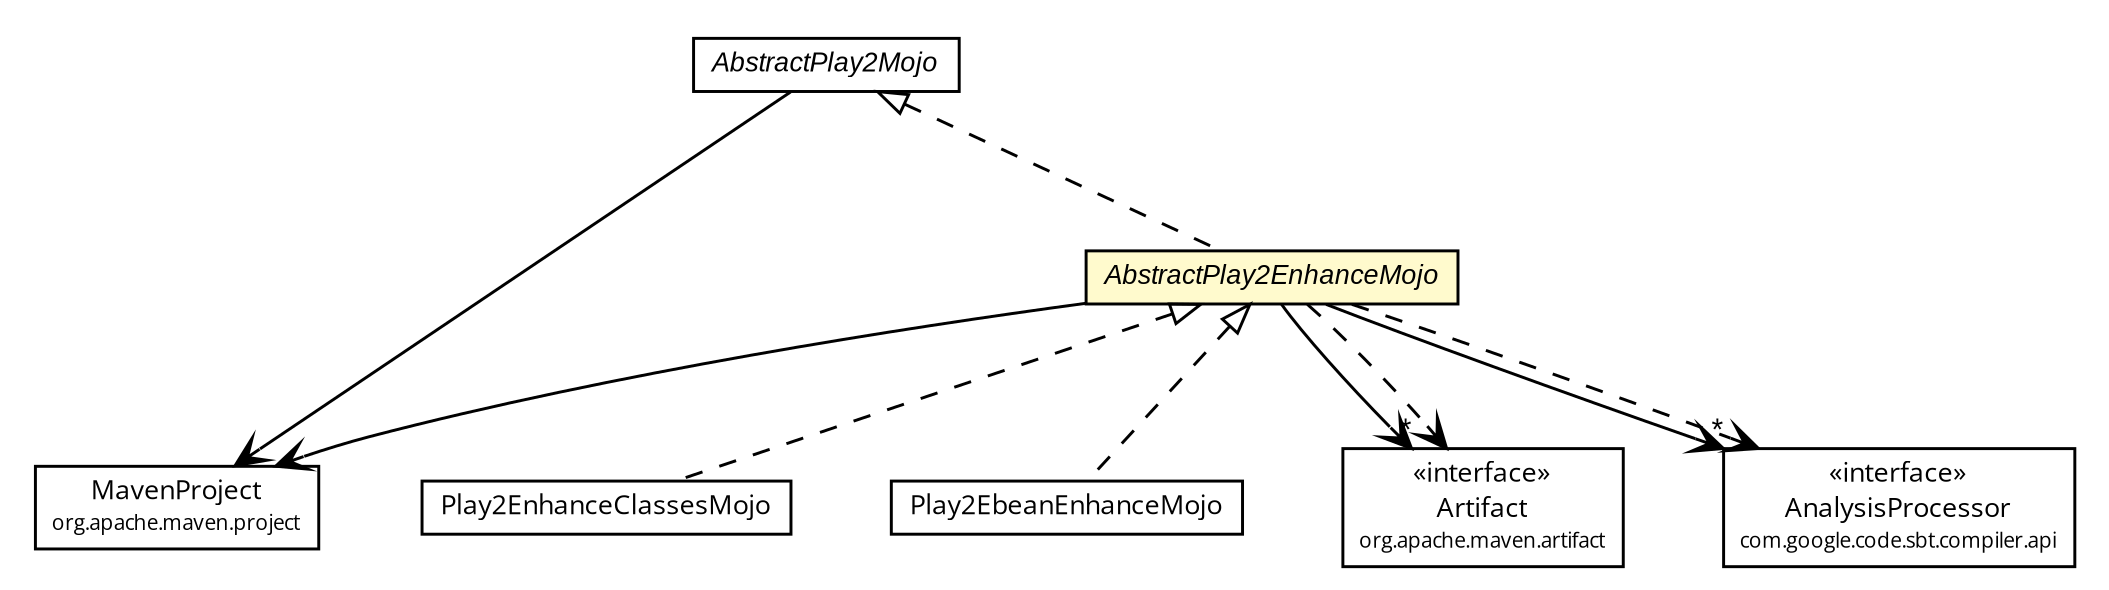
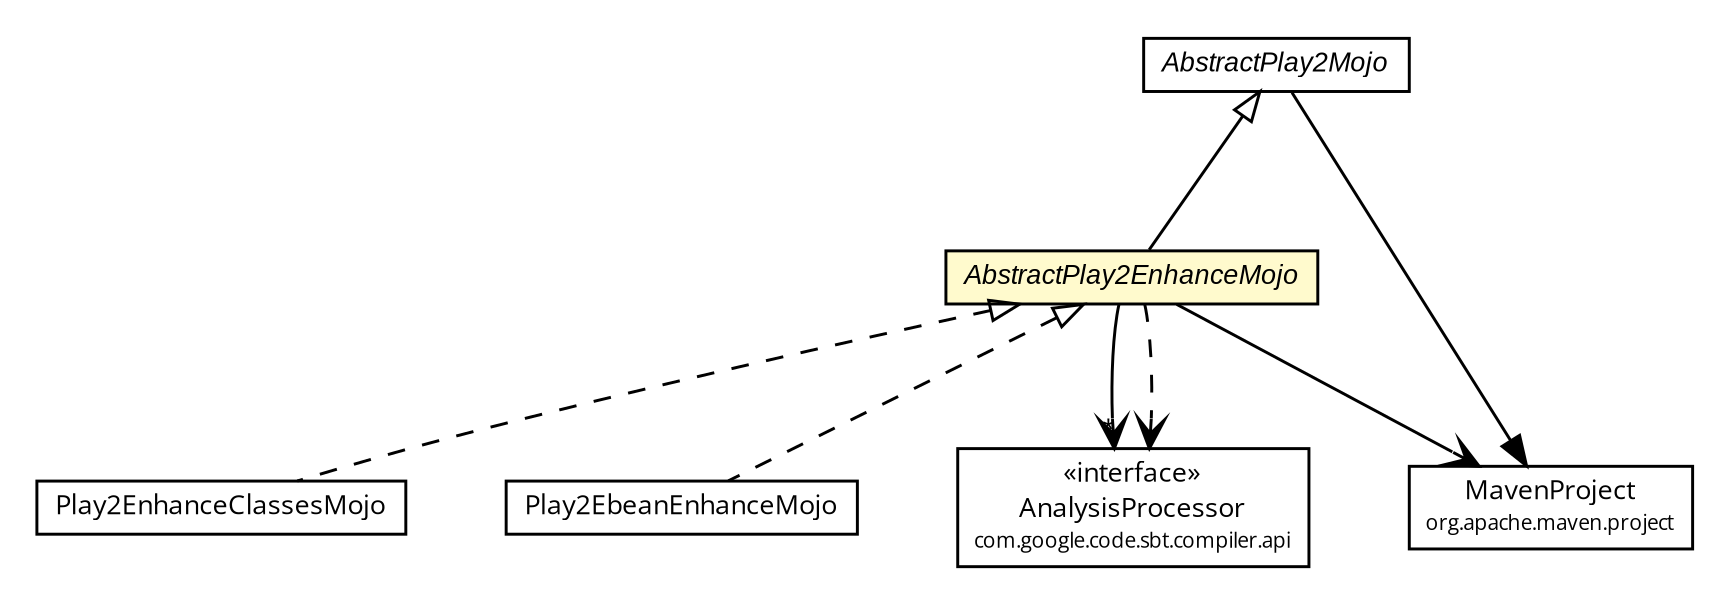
edge "AbstractPlay2EnhanceMojo" -> "AbstractPlay2Mojo": style dashed -> solid
edge "AbstractPlay2Mojo" -> "MavenProject": arrowhead open -> normal
node "Artifact": removed
